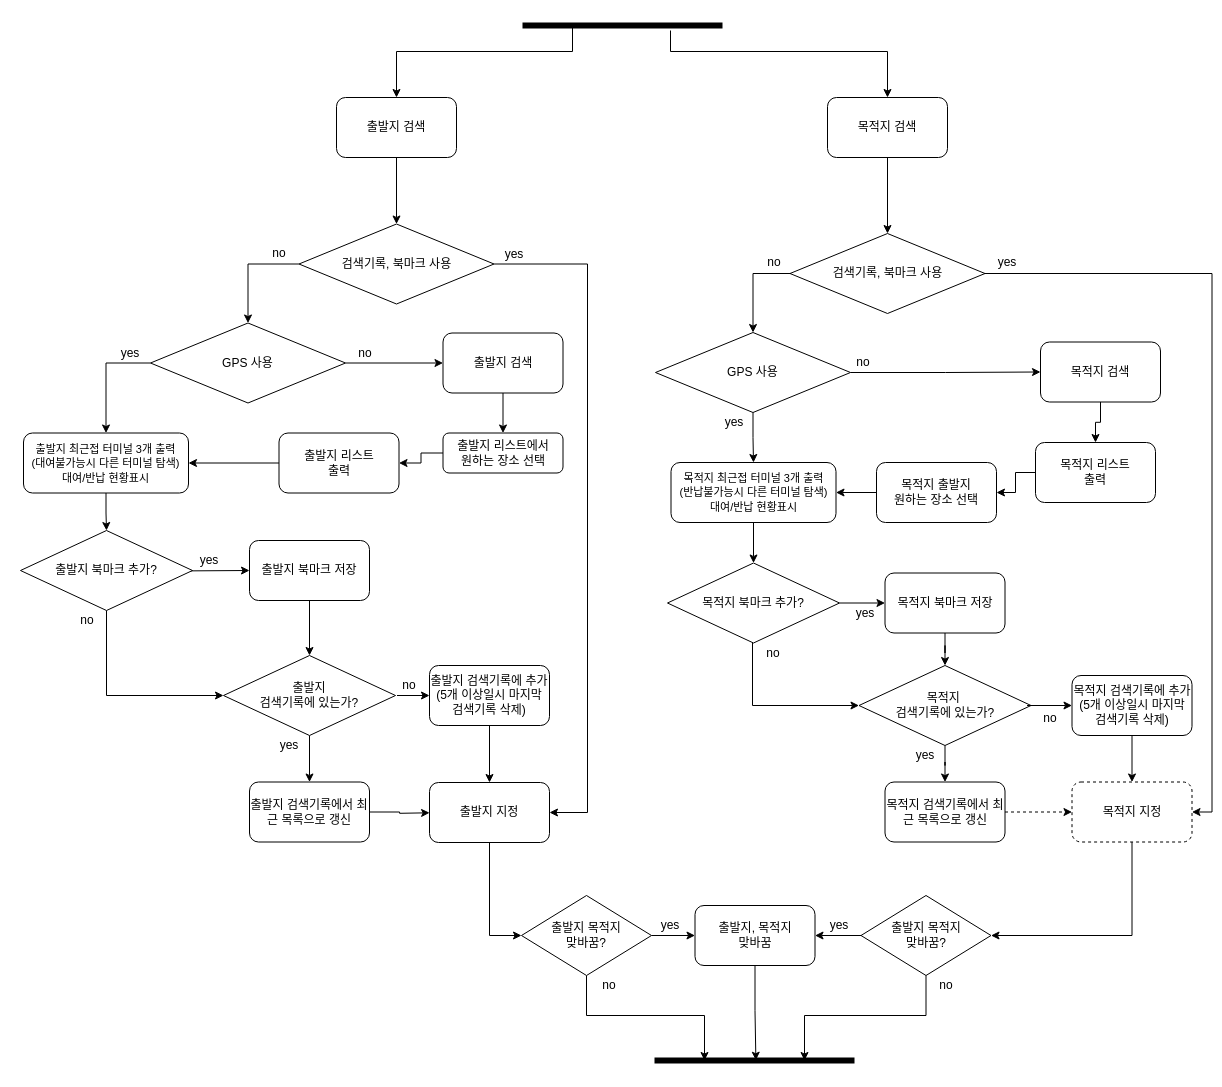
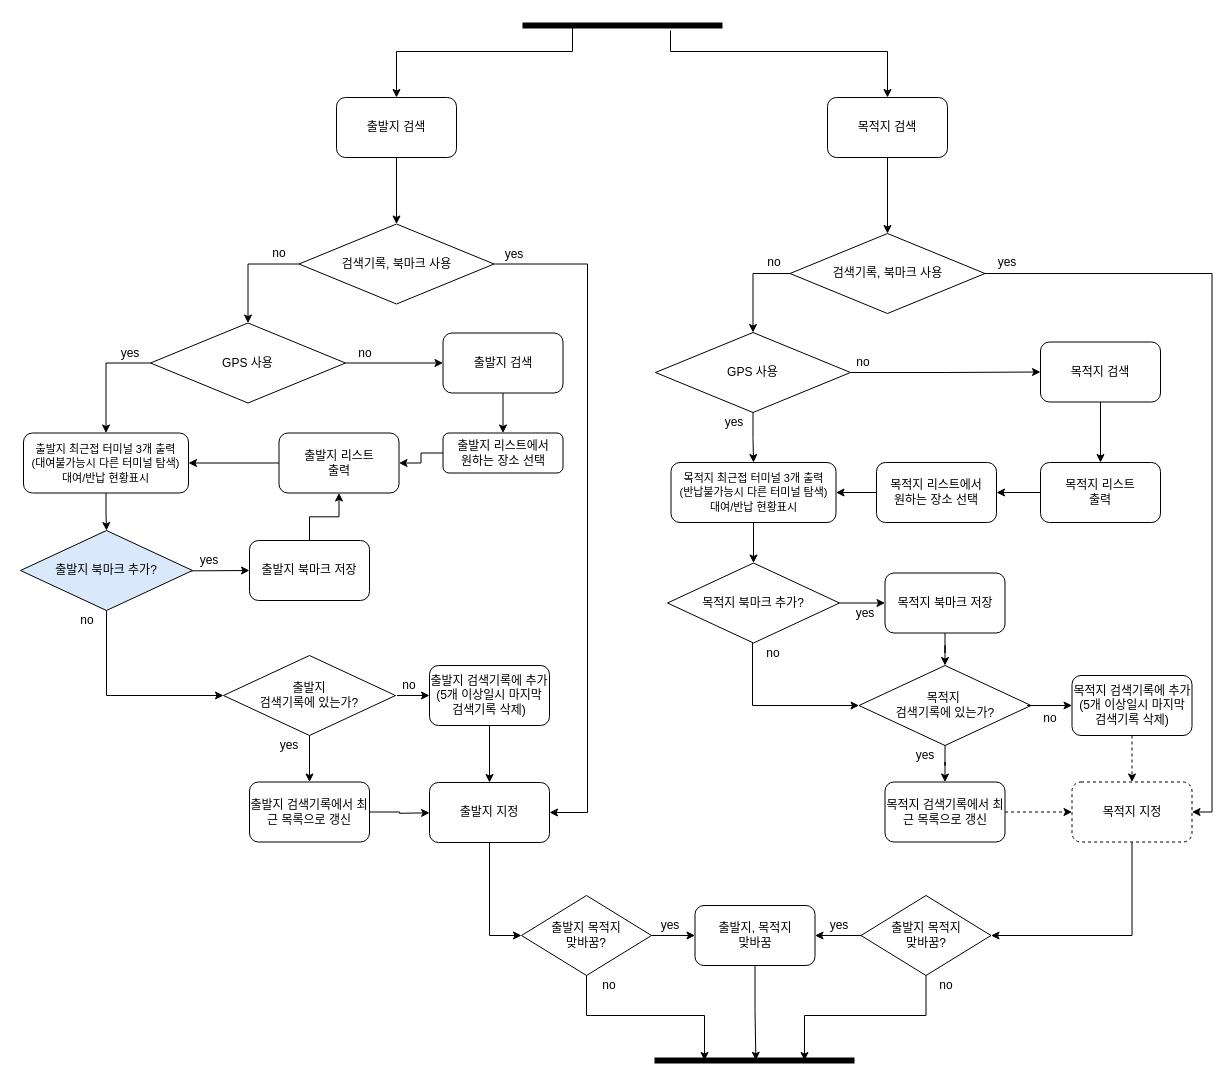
node "목적지 리스트 출력": moved (1096, 473) -> (1101, 493)
node "목적지 출발지 원하는 장소 선택": label "목적지 출발지 원하는 장소 선택" -> "목적지 리스트에서 원하는 장소 선택"
node "출발지 북마크 추가?": fillcolor #ffffff -> #dae8fc
edge "출발지 북마크 저장" -> "출발지 검색기록에 있는가?": now "출발지 북마크 저장" -> "출발지 리스트 출력"
edge "목적지 검색기록에 추가(5개 이상일시 마지막 검색기록 삭제)" -> "목적지 지정": style solid -> dashed
